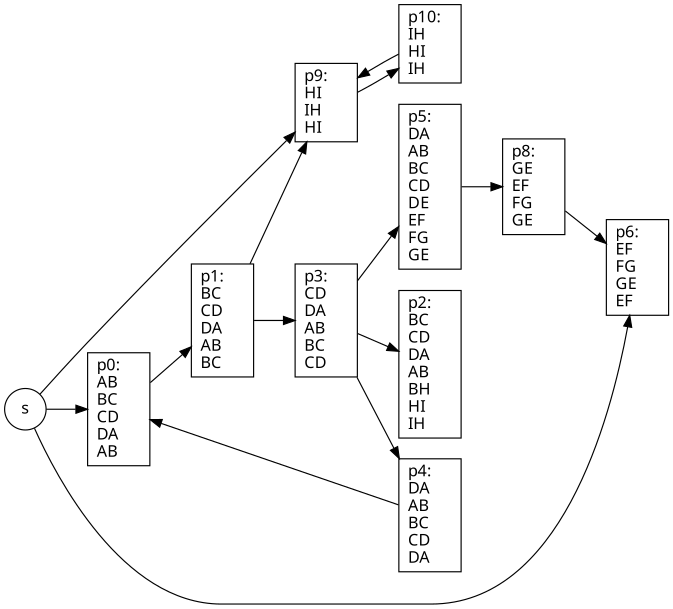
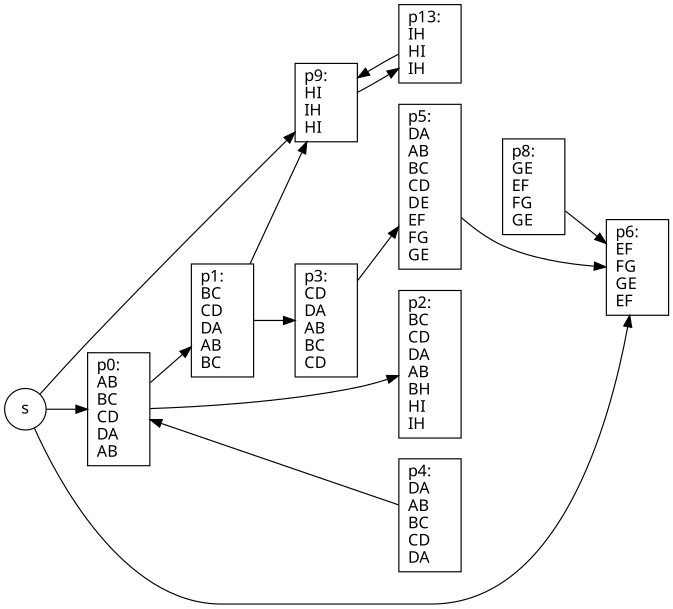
node "p10: IH HI IH": label "p10: IH HI IH" -> "p13: IH HI IH"
edge "p5: DA AB BC CD DE EF FG GE" -> "p8: GE EF FG GE": now "p5: DA AB BC CD DE EF FG GE" -> "p6: EF FG GE EF"
edge "p3: CD DA AB BC CD" -> "p2: BC CD DA AB BH HI IH": now "p0: AB BC CD DA AB" -> "p2: BC CD DA AB BH HI IH"
edge "p3: CD DA AB BC CD" -> "p4: DA AB BC CD DA": removed
